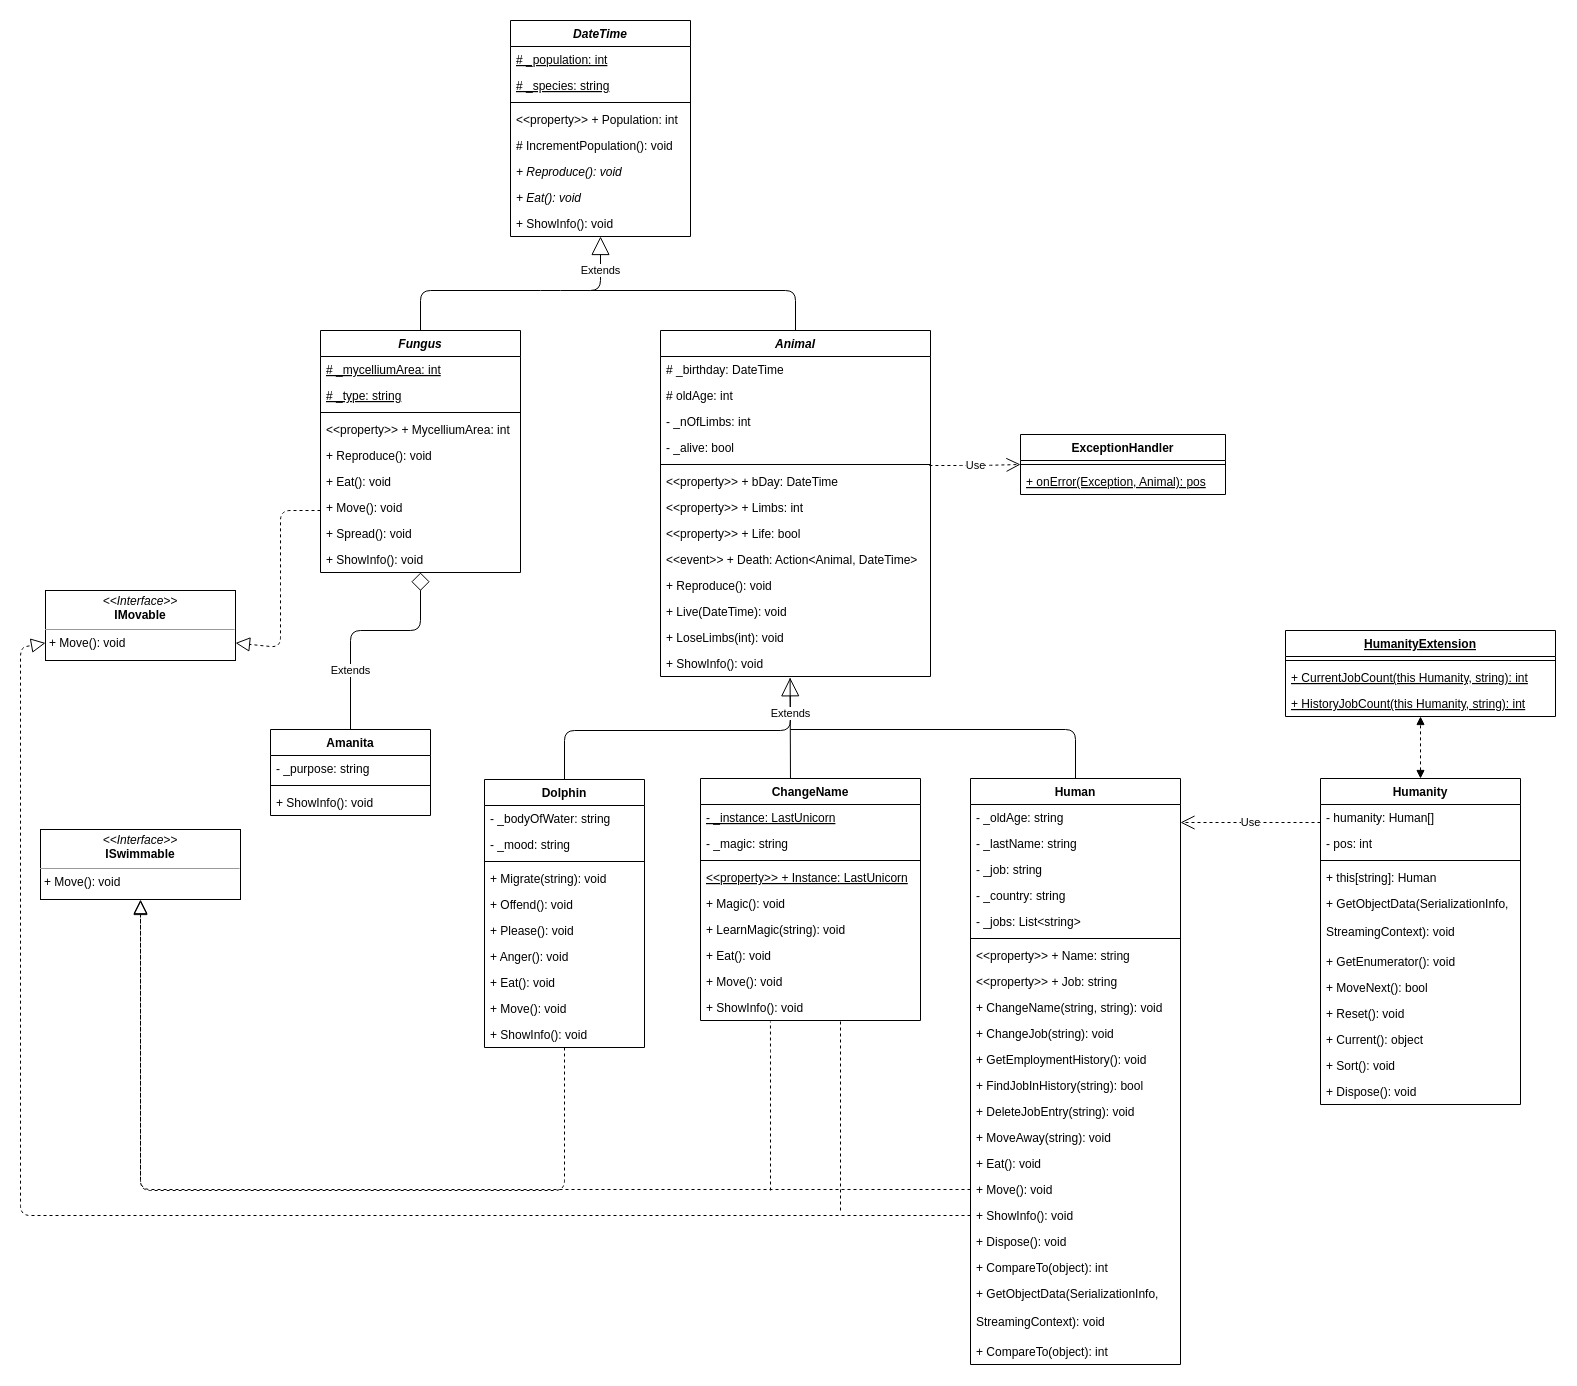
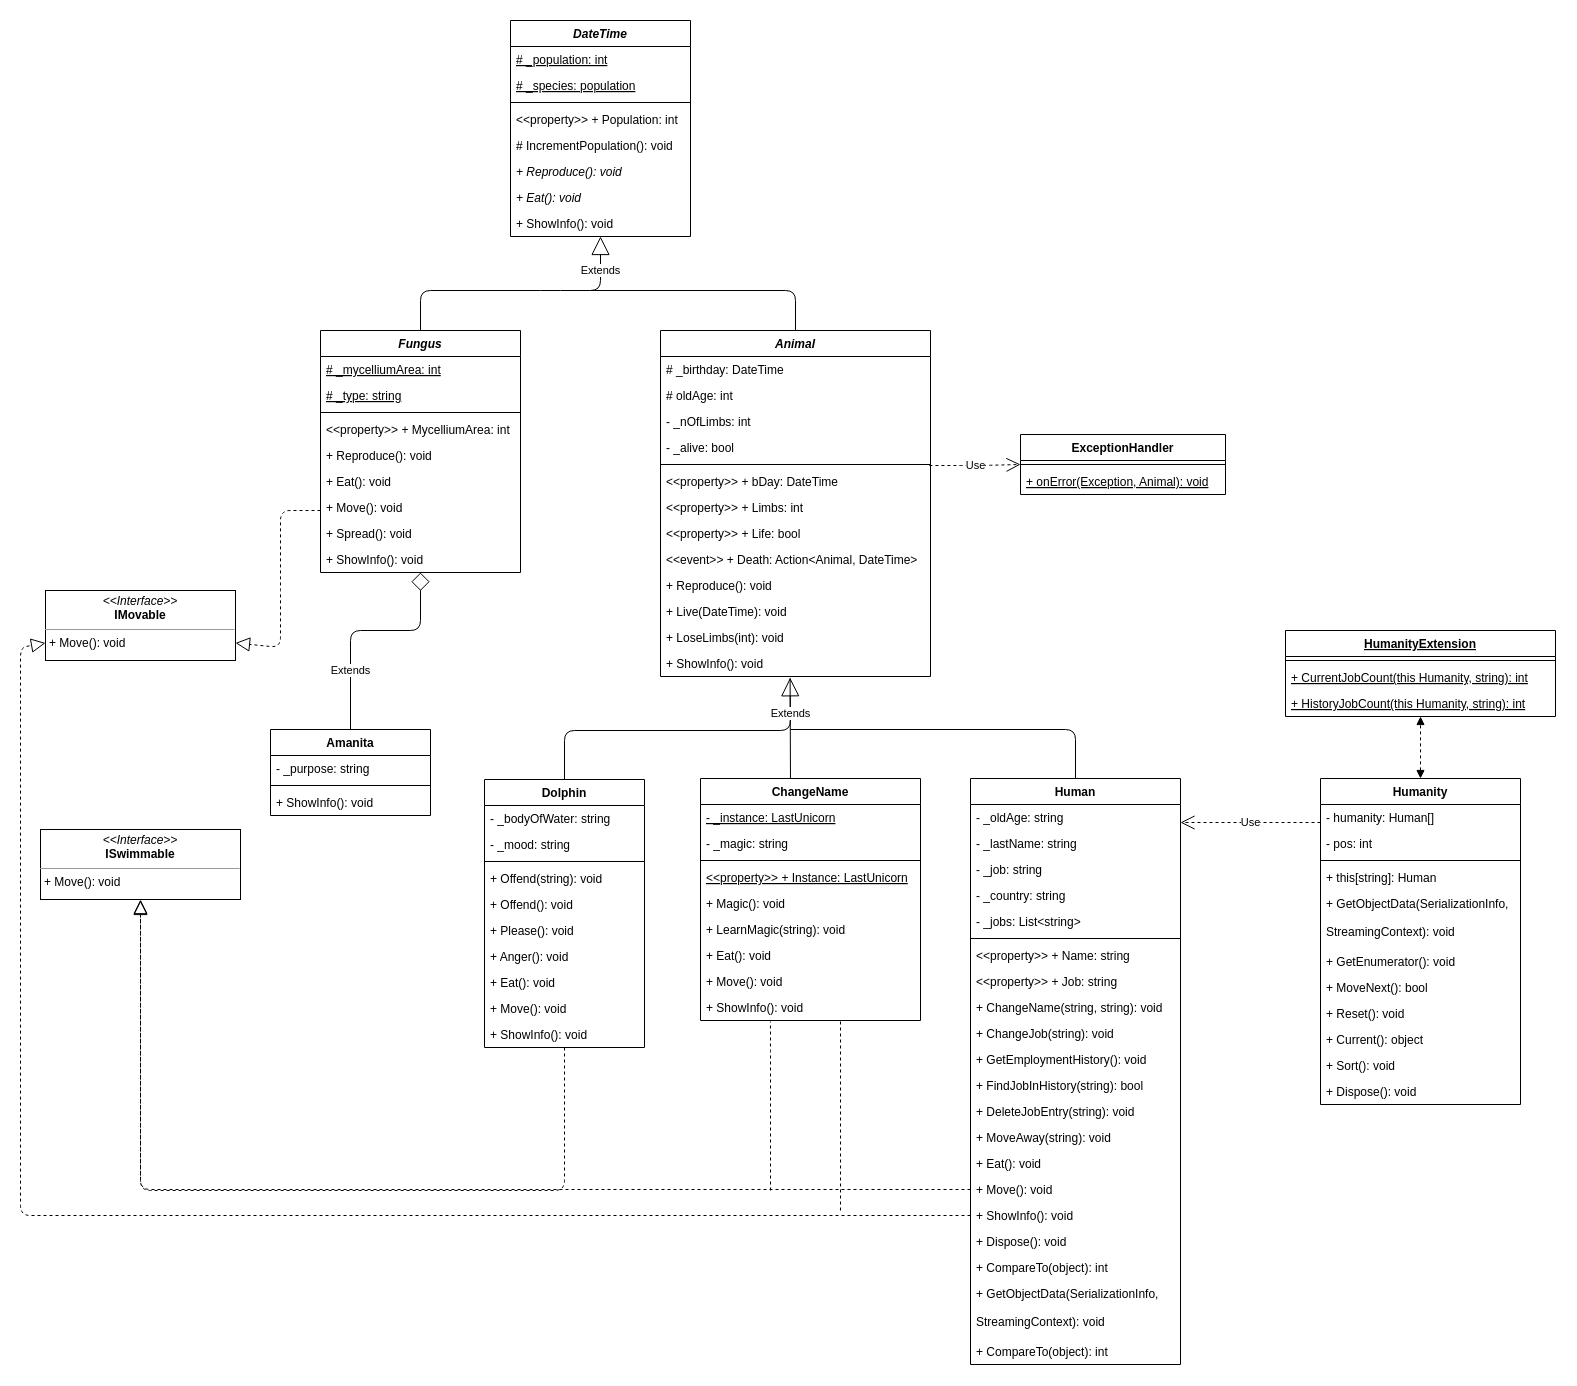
node "# _species: string": label "# _species: string" -> "# _species: population"
node "+ onError(Exception, Animal): pos": label "+ onError(Exception, Animal): pos" -> "+ onError(Exception, Animal): void"
node "+ Migrate(string): void": label "+ Migrate(string): void" -> "+ Offend(string): void"
